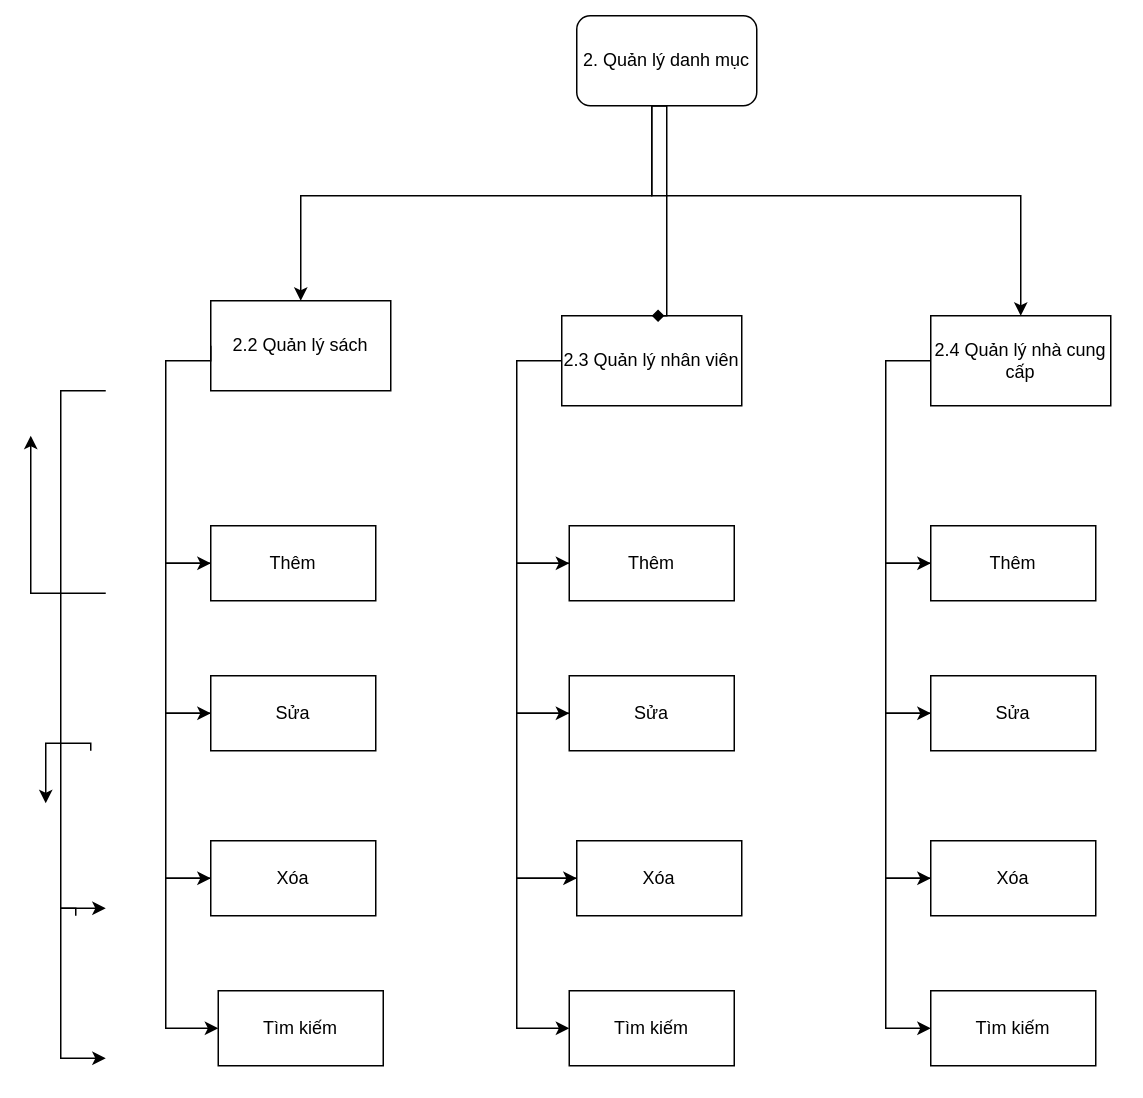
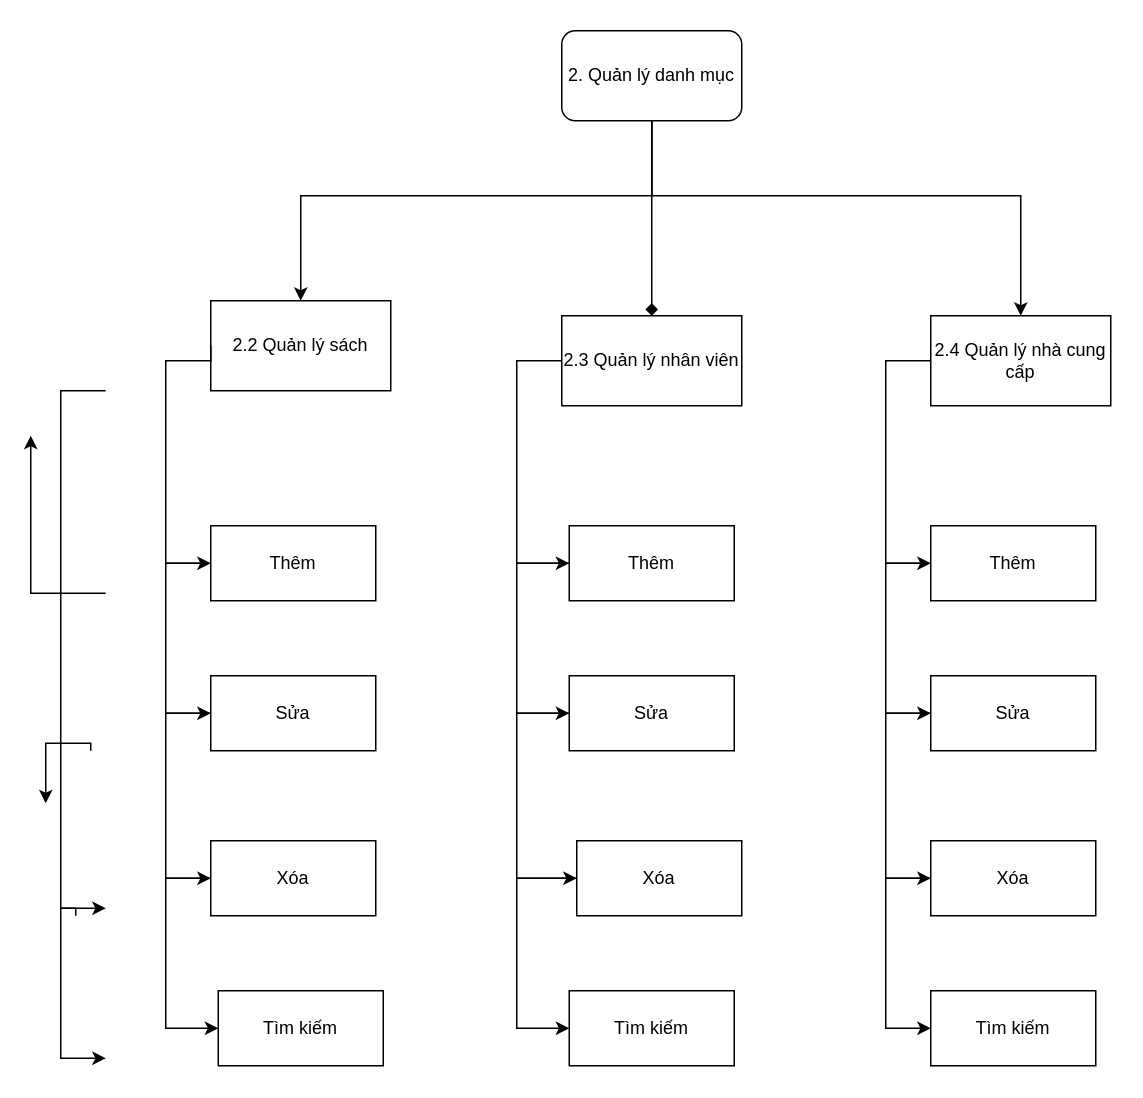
node "2. Quản lý danh mục": moved (667, 61) -> (652, 76)
